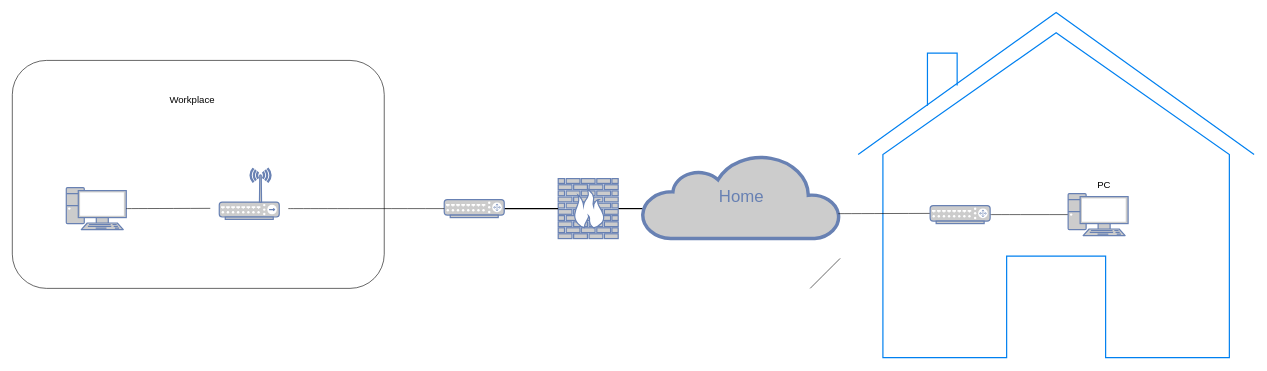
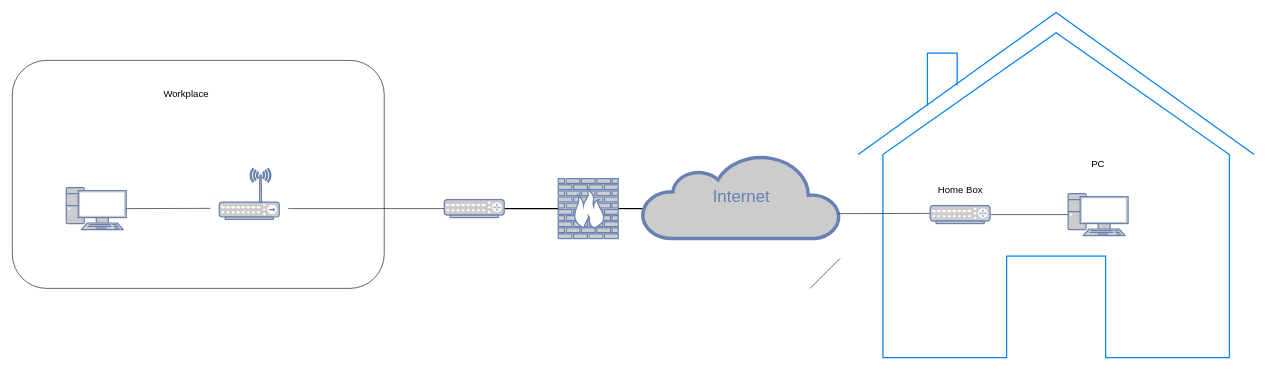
node "Workplace": moved (192, 99) -> (186, 93)
node "PC": moved (1104, 185) -> (1098, 164)
node "Home Box": added
node "Home": label "Home" -> "Internet"
